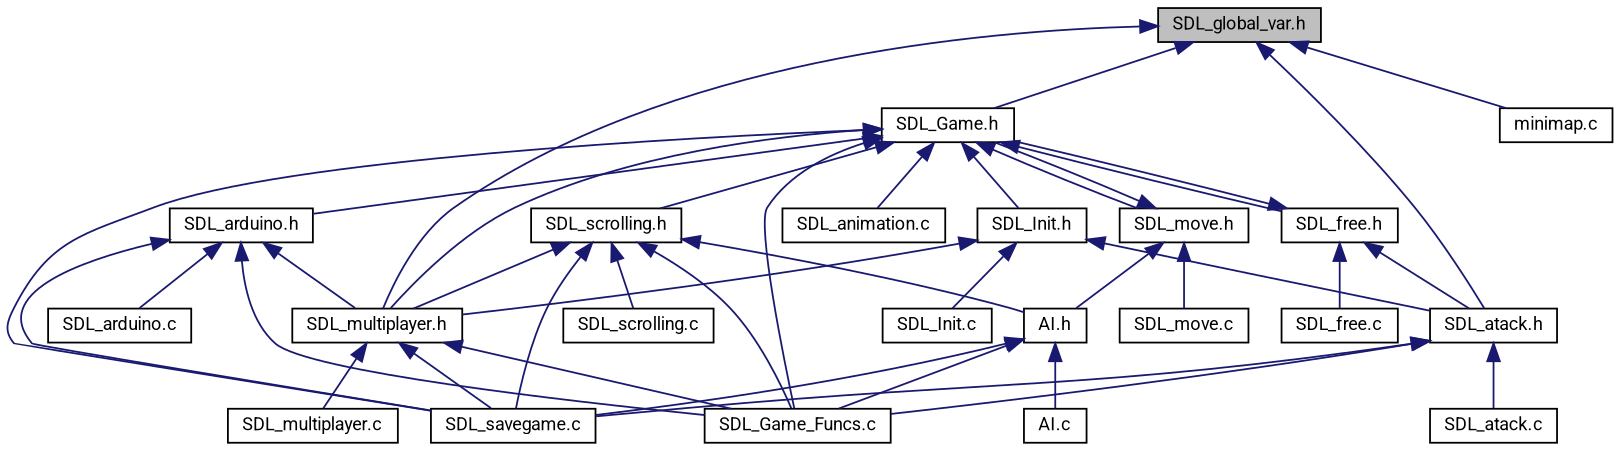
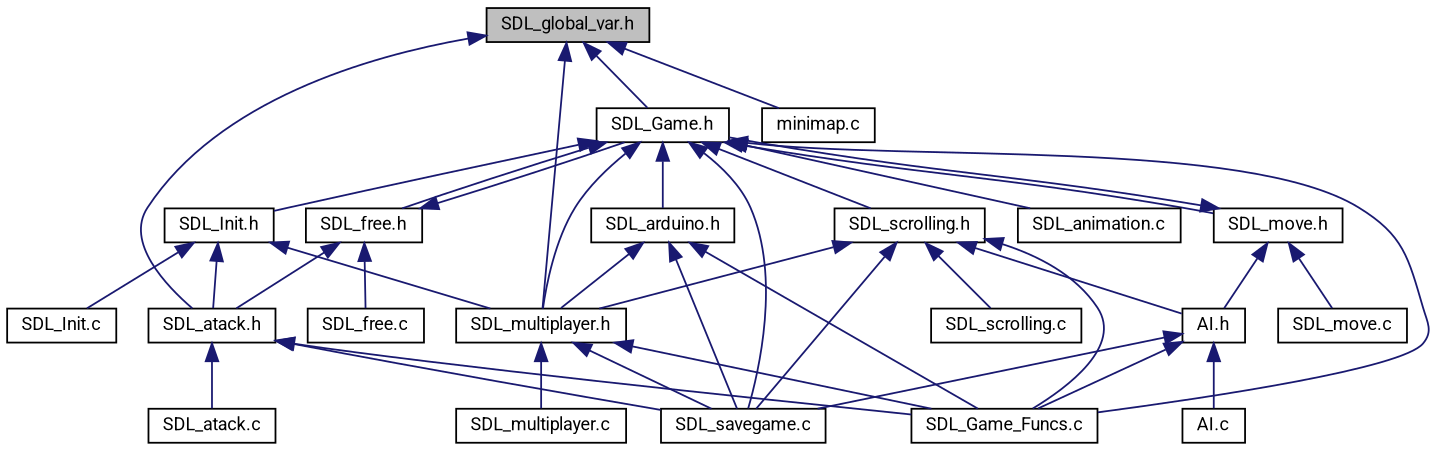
node "SDL_arduino.c": removed
